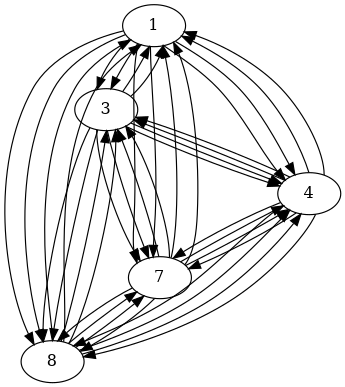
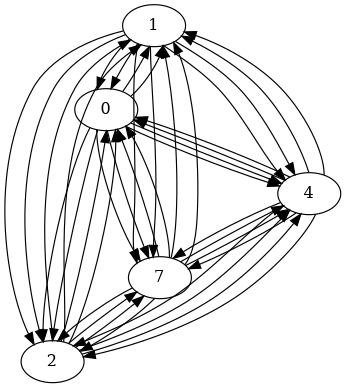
node "3": label "3" -> "0"
node "8": label "8" -> "2"
